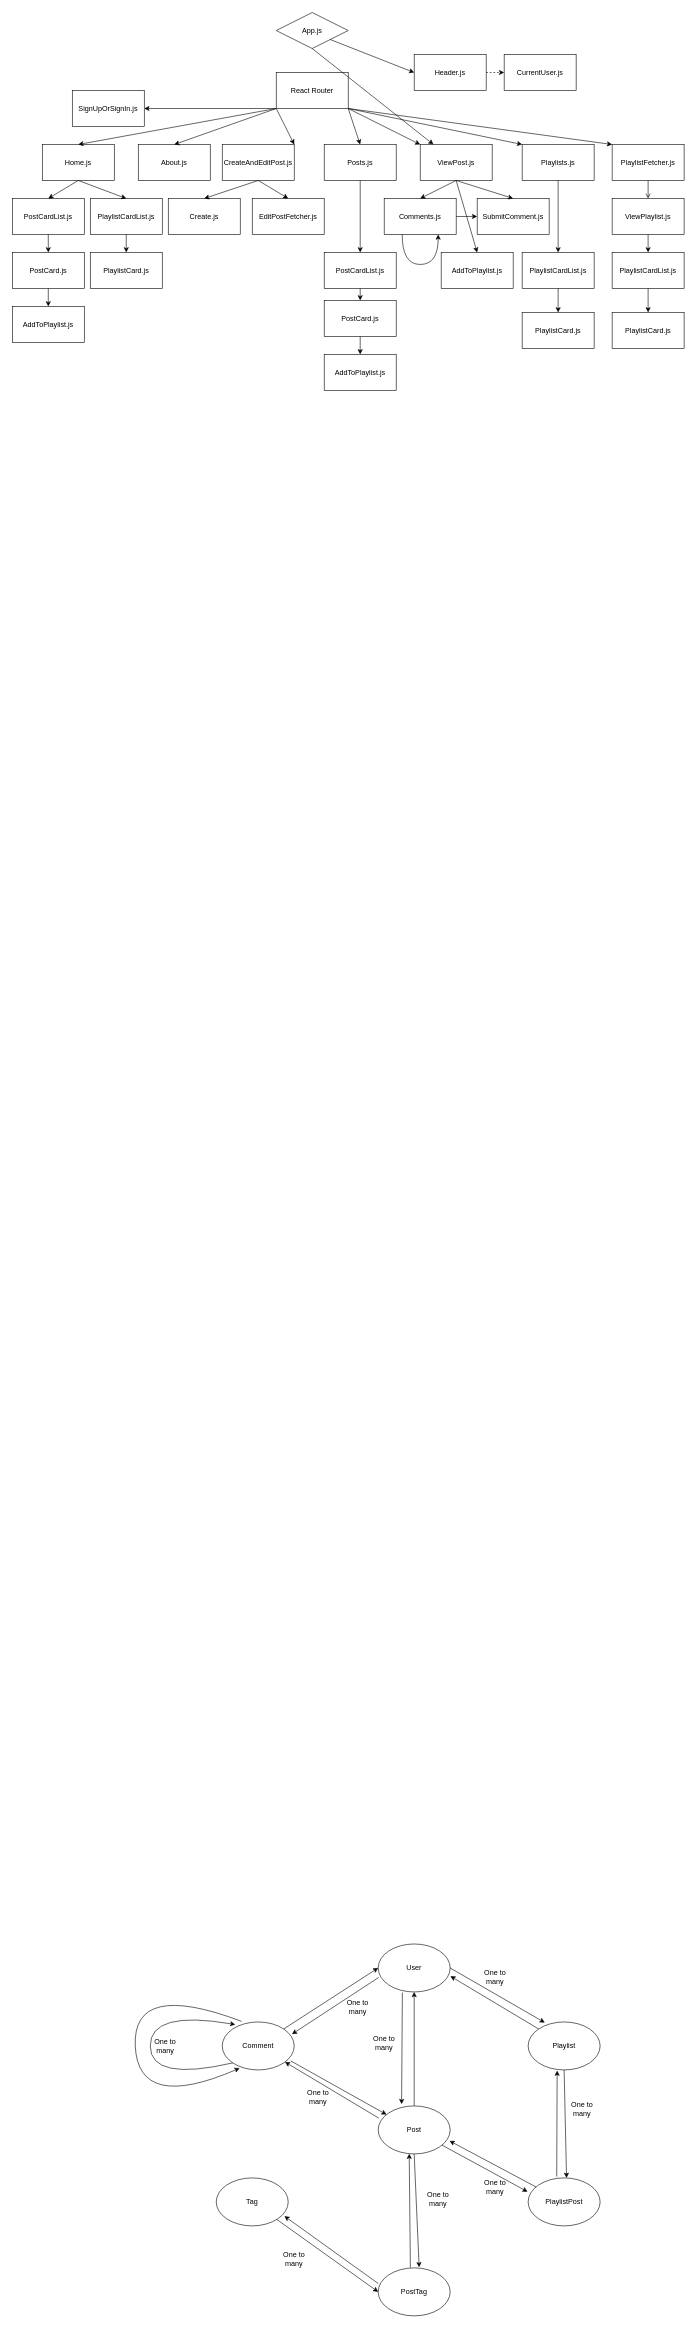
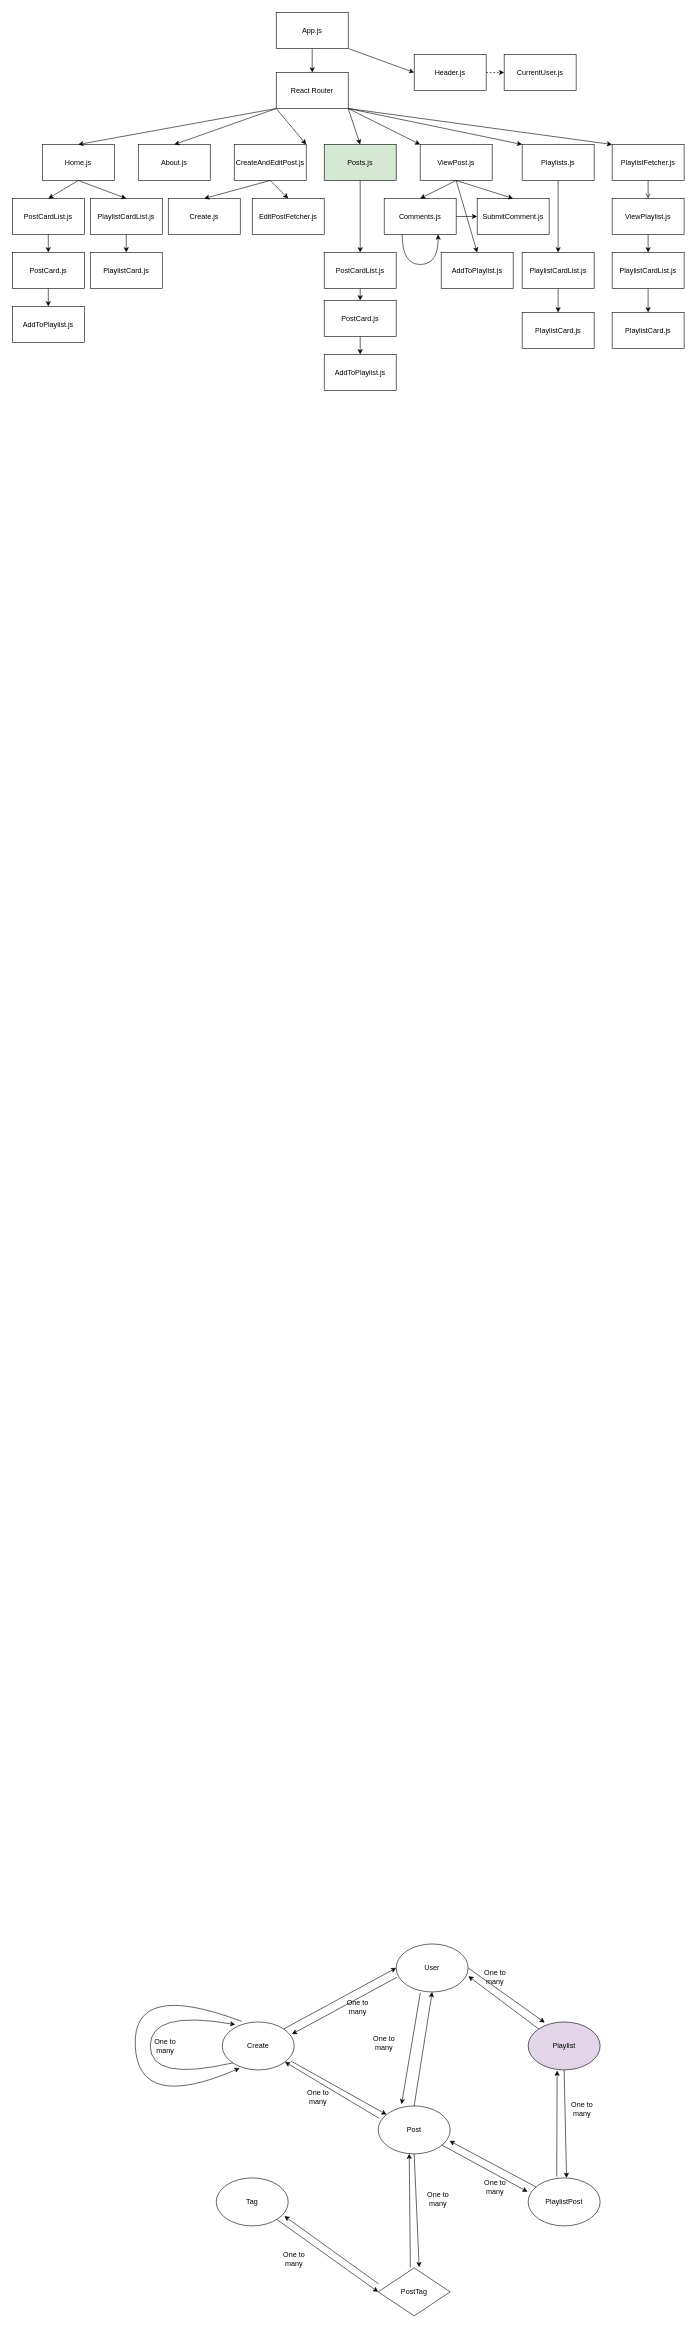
node "App.js": shape diamond -> rectangle
edge "App.js" -> "ViewPost.js": now "App.js" -> "React Router"
node "SignUpOrSignIn.js": removed
edge "React Router" -> "SignUpOrSignIn.js": removed
node "CreateAndEditPost.js": moved (258, 162) -> (270, 162)
node "Posts.js": fillcolor #ffffff -> #d5e8d4
node "User": moved (414, 1968) -> (432, 1968)
node "Comment": label "Comment" -> "Create"
node "Playlist": fillcolor #ffffff -> #e1d5e7
node "PostTag": shape ellipse -> diamond
